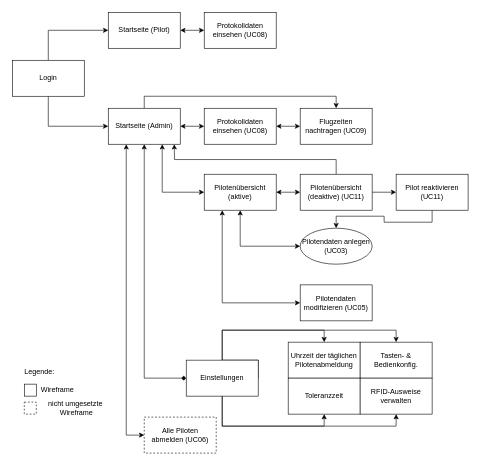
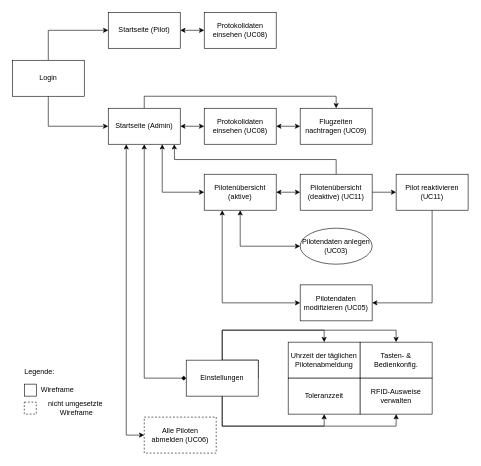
edge "Pilot reaktivieren (UC11)" -> "Pilotendaten anlegen (UC03)": now "Pilot reaktivieren (UC11)" -> "Pilotendaten modifizieren (UC05)"
